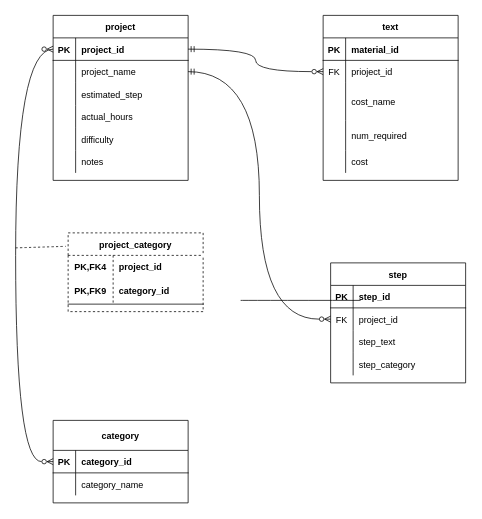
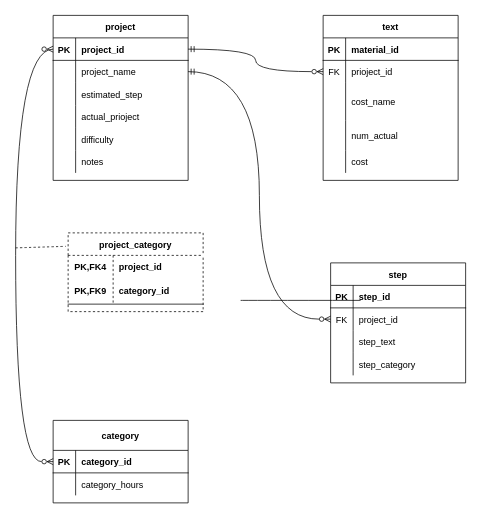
node "actual_hours": label "actual_hours" -> "actual_prioject"
node "num_required": label "num_required" -> "num_actual"
node "category_name": label "category_name" -> "category_hours"
